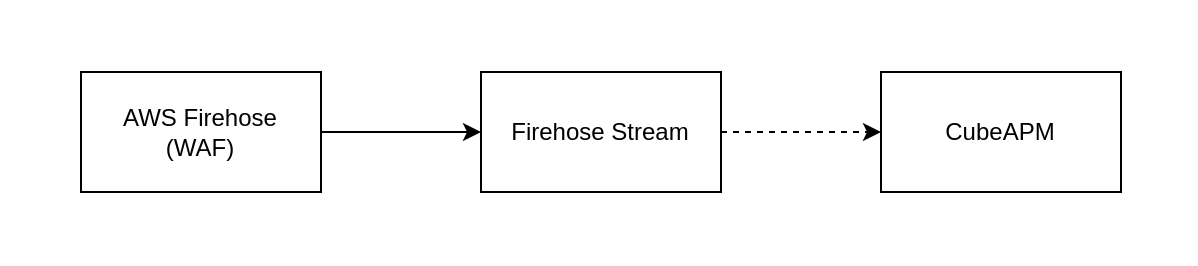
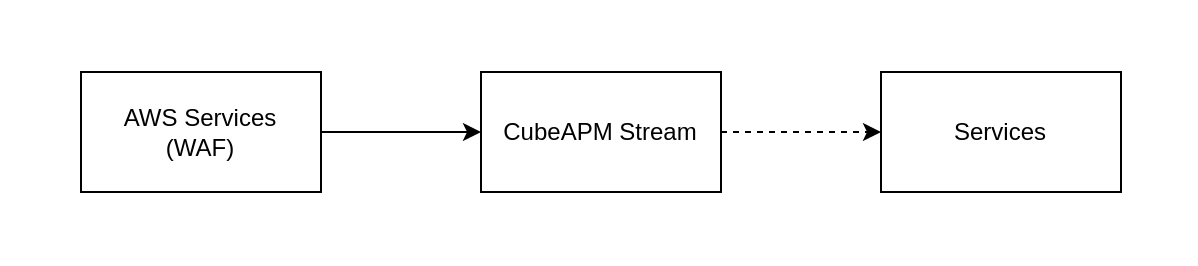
node "AWS Firehose (WAF)": label "AWS Firehose (WAF)" -> "AWS Services (WAF)"
node "Firehose Stream": label "Firehose Stream" -> "CubeAPM Stream"
node "CubeAPM": label "CubeAPM" -> "Services"
